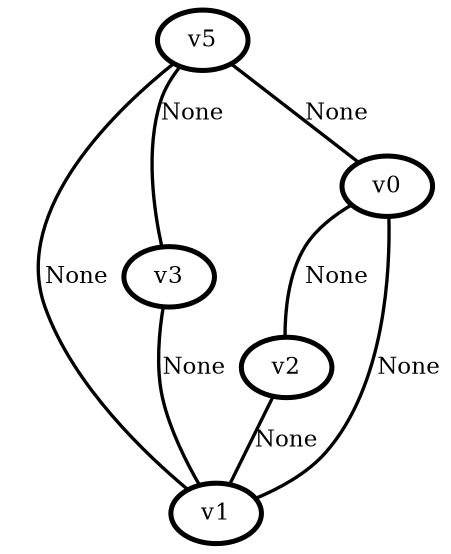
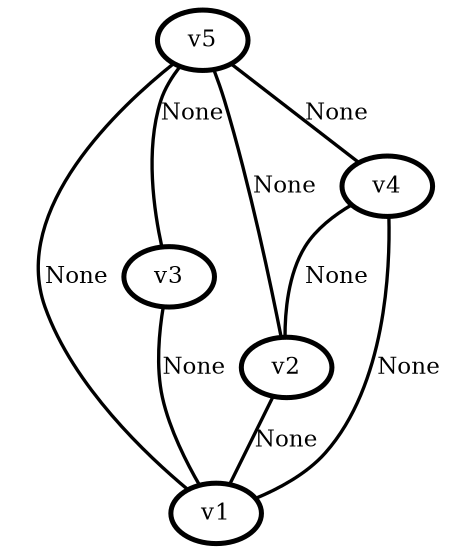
node "v0": label "v0" -> "v4"
edge "v5" -- "v2": added, label "None"
